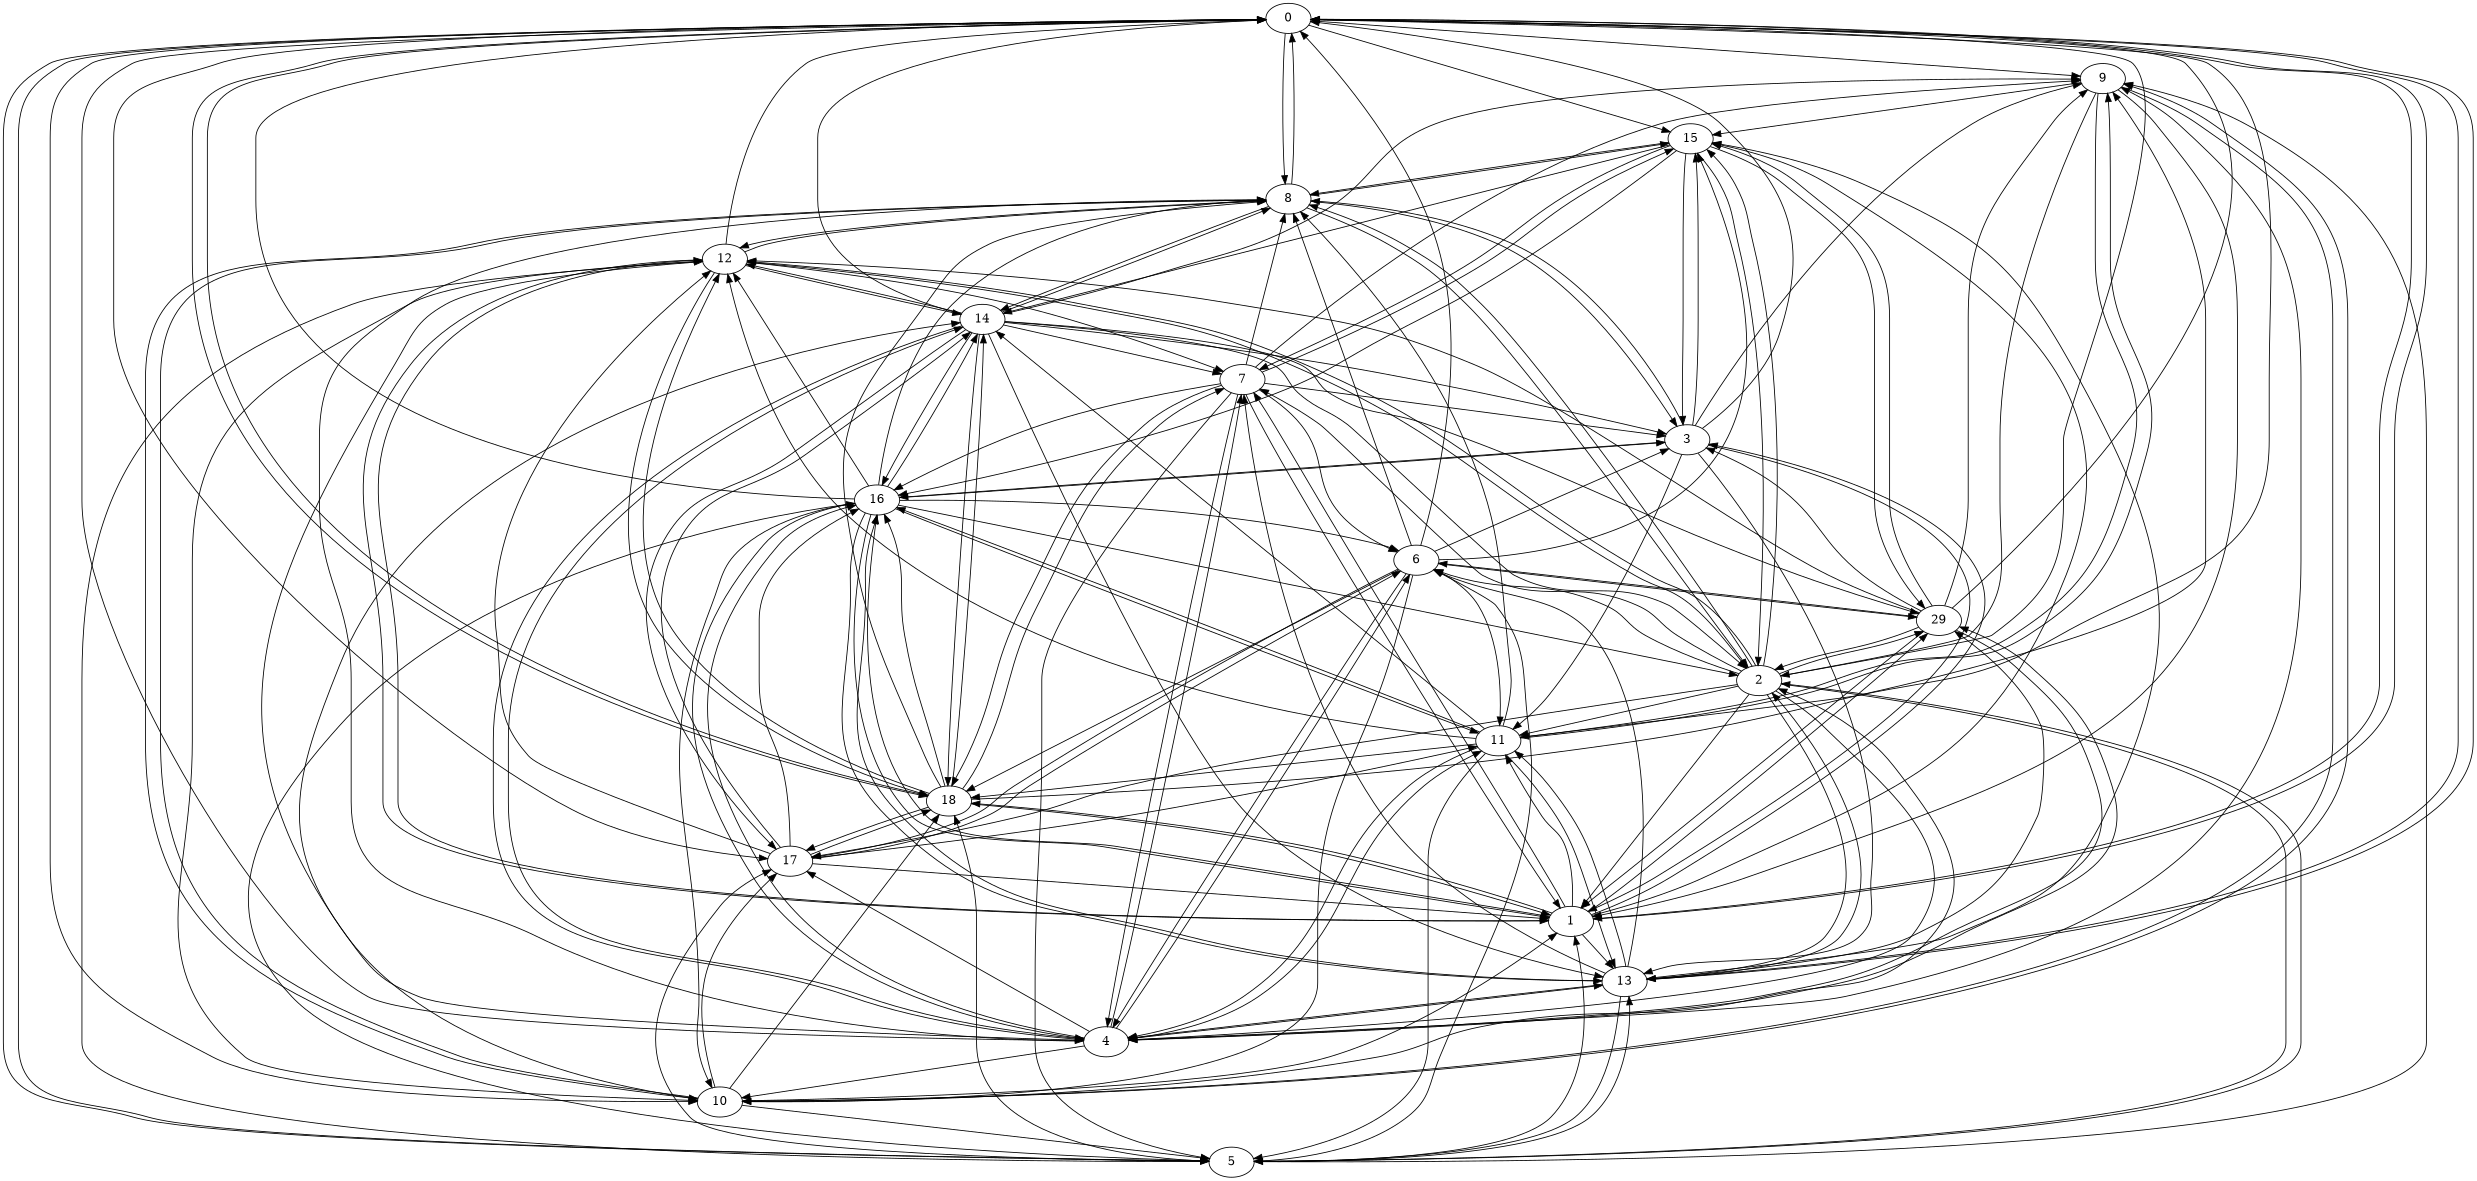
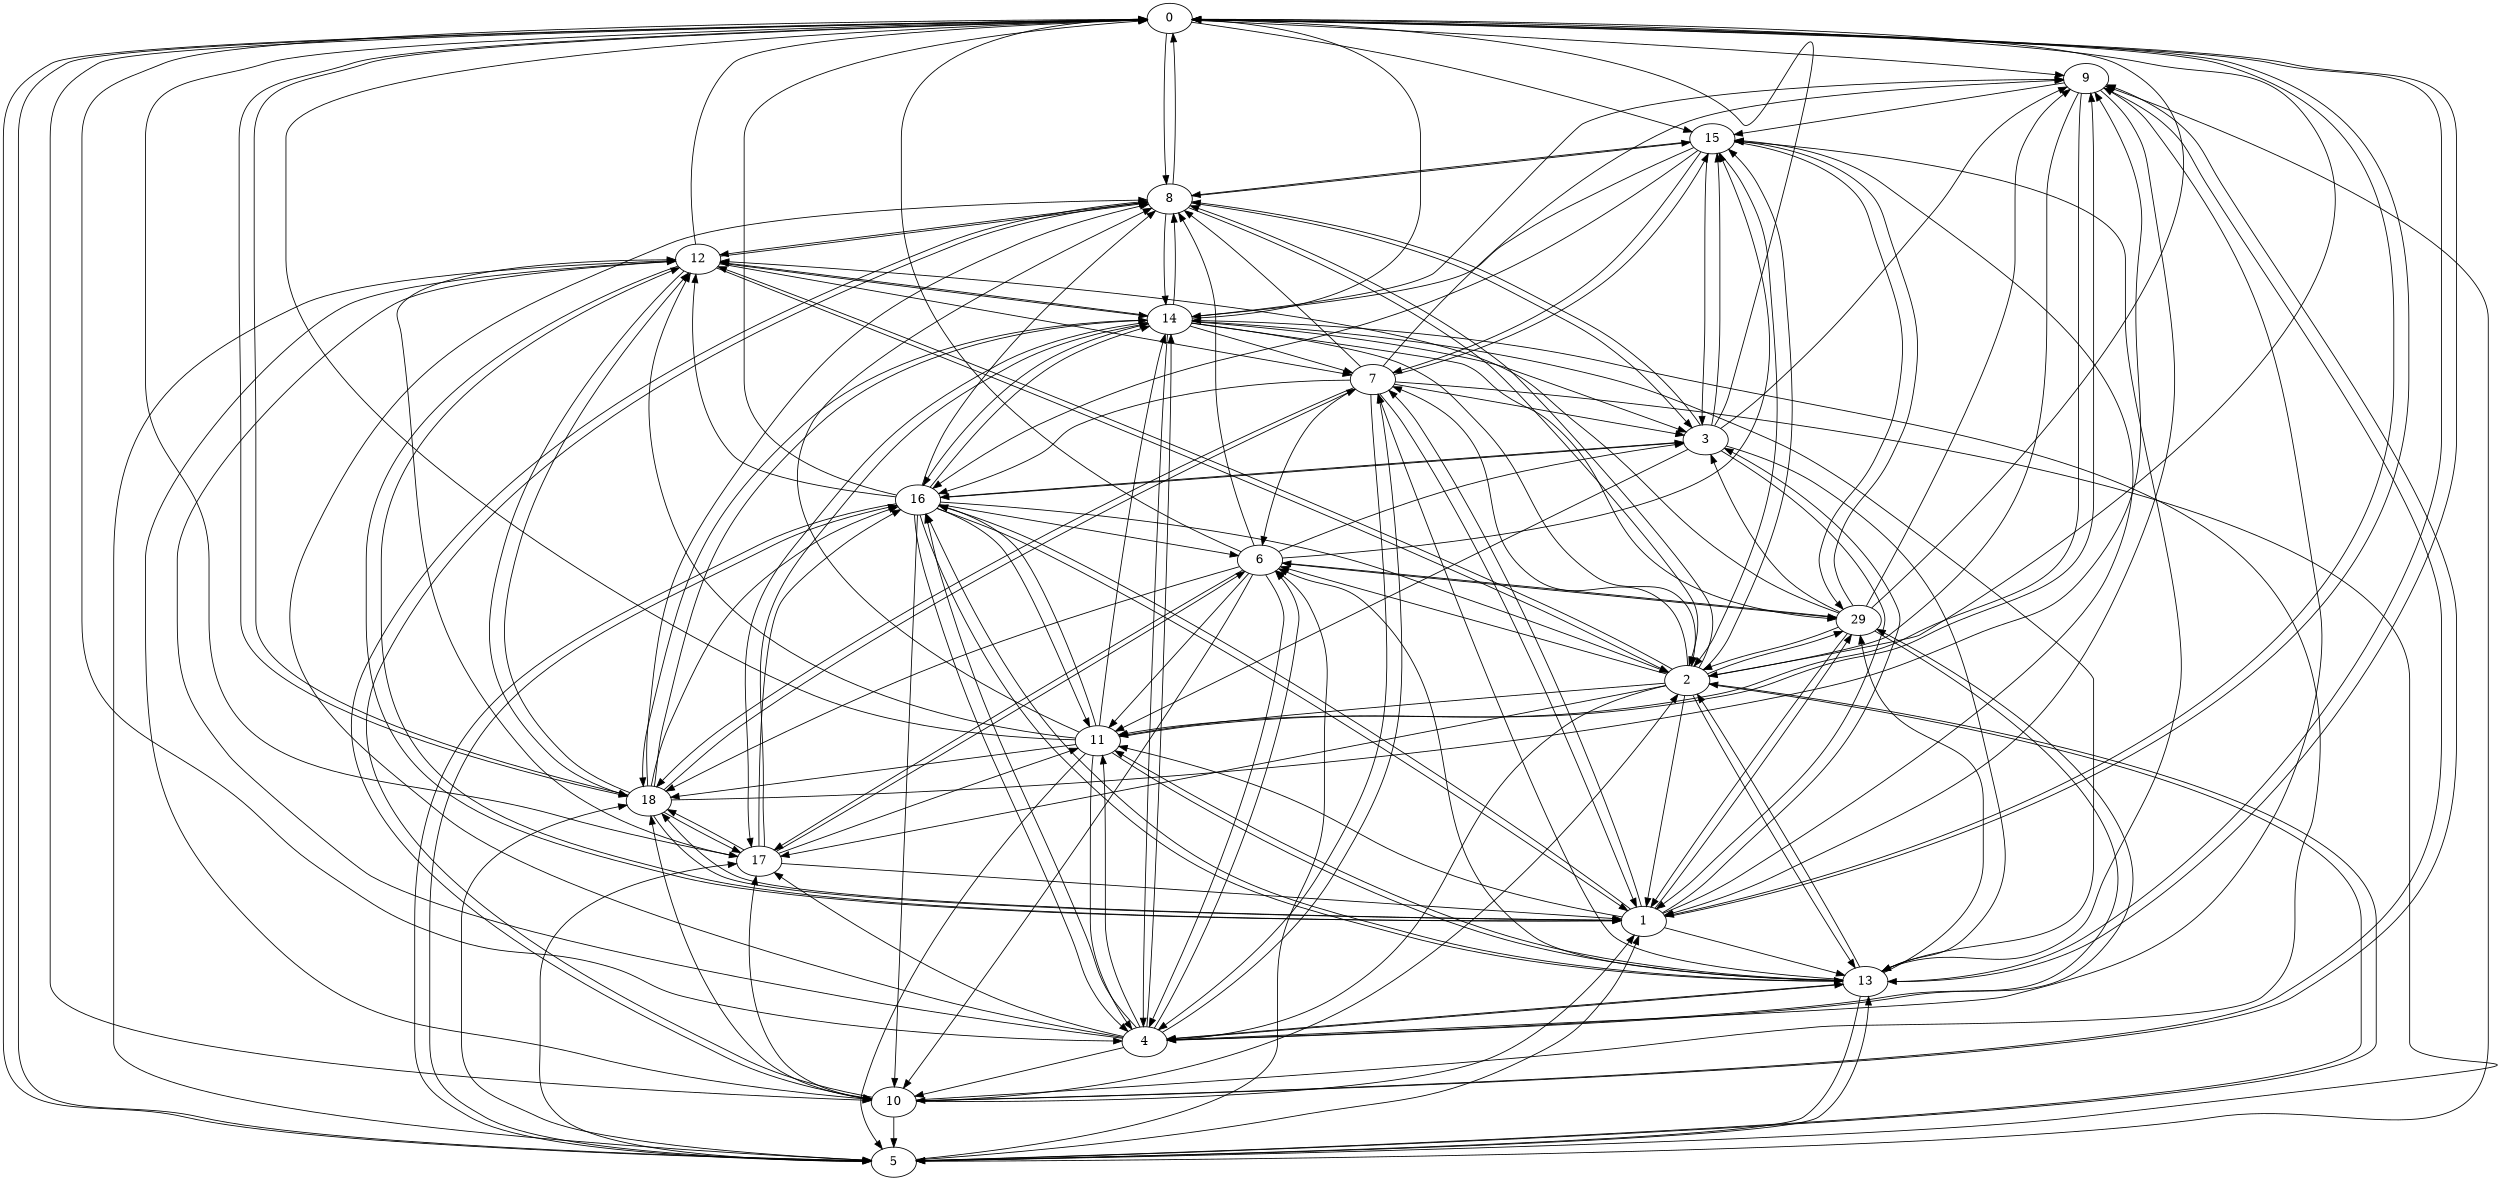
edge "16" -> "5": added
